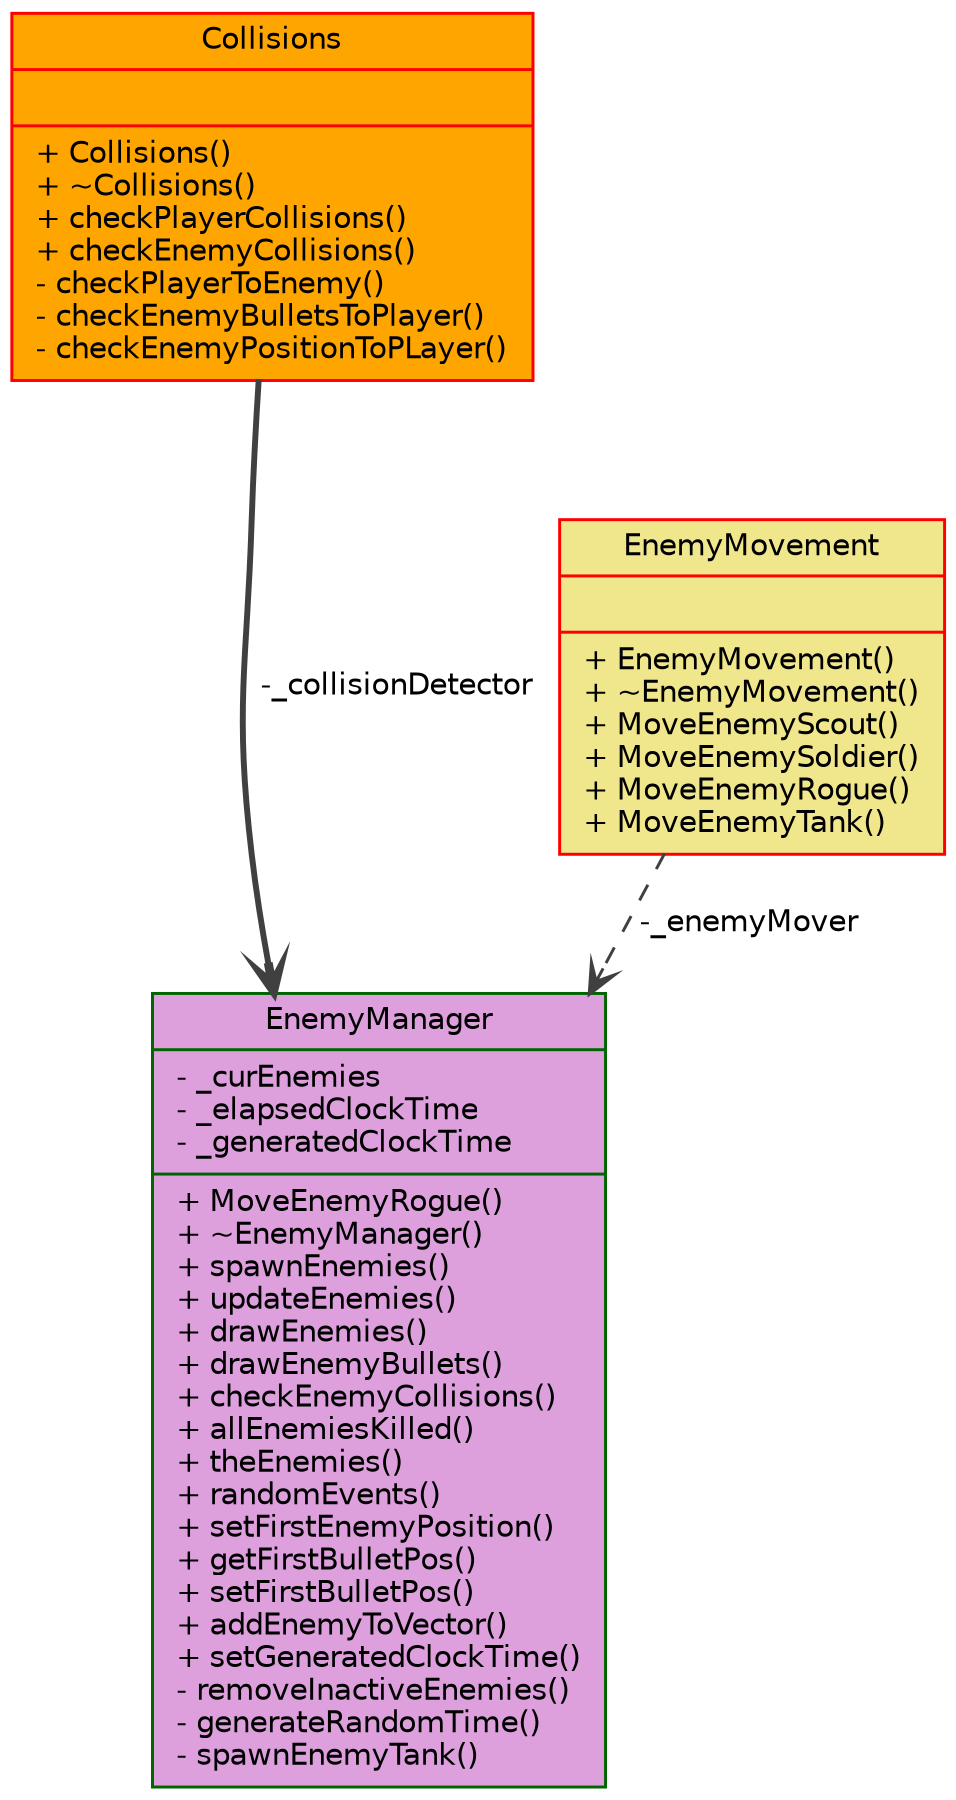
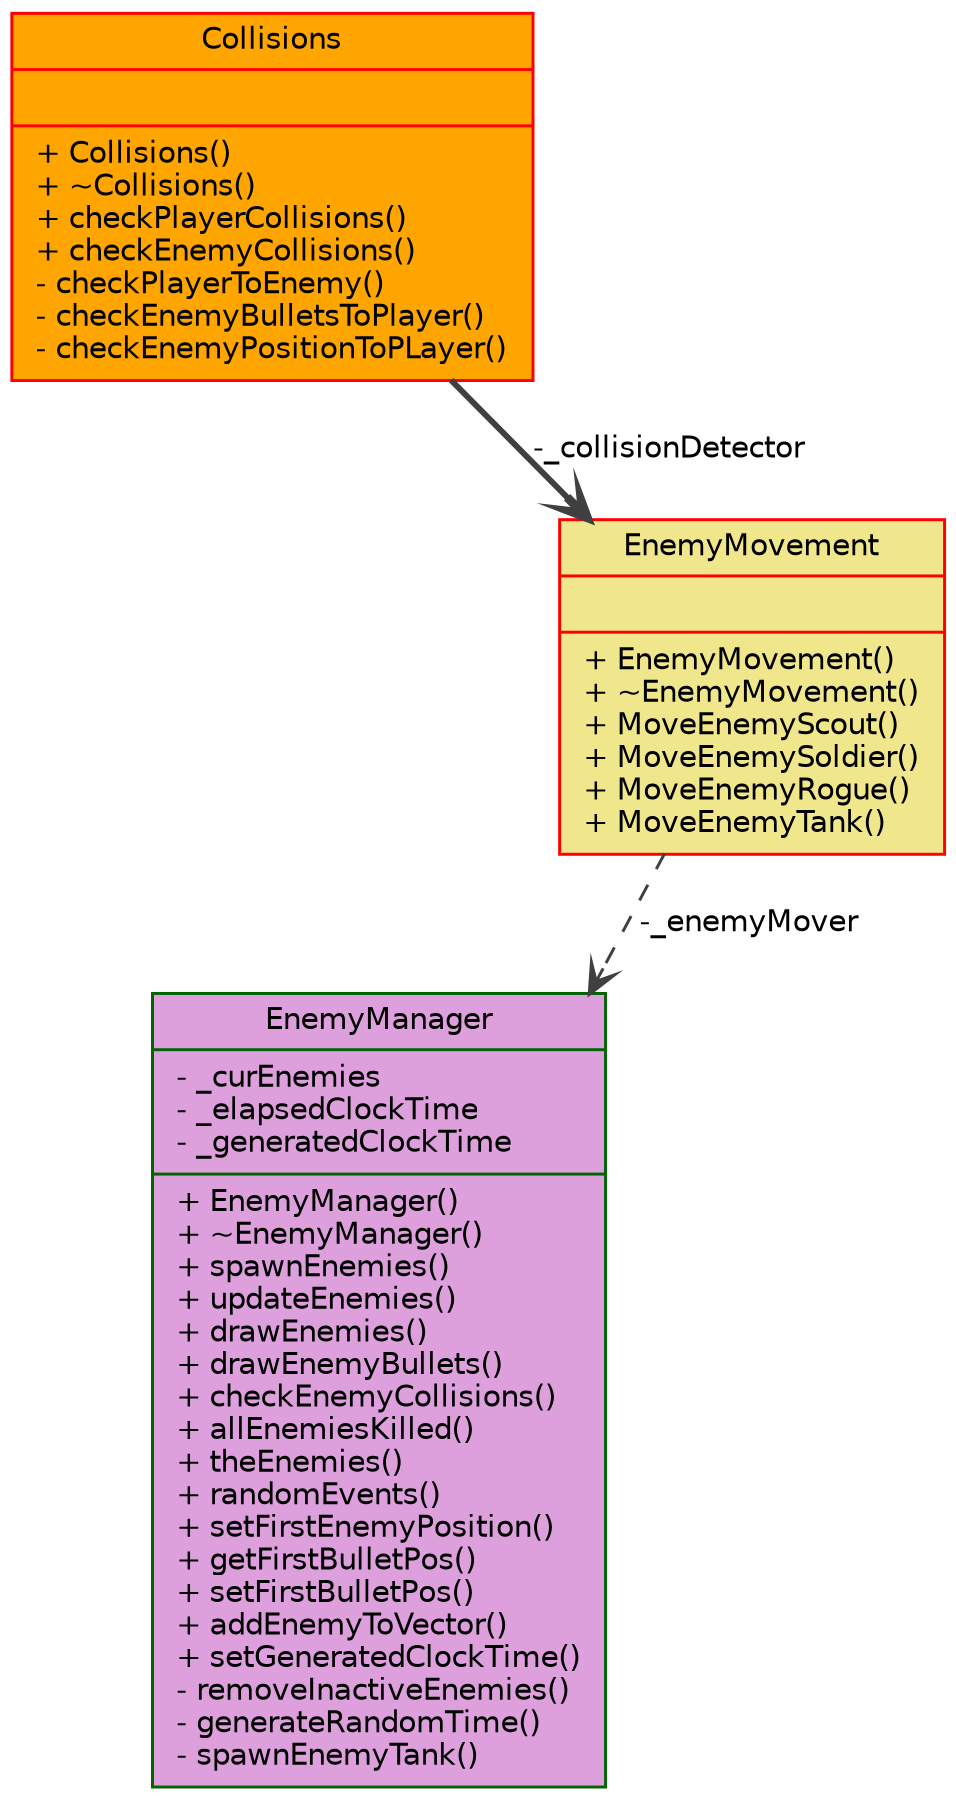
edge "Collisions" -> "EnemyManager": now "Collisions" -> "EnemyMovement"
node "EnemyManager": text "+ MoveEnemyRogue()" -> "+ EnemyManager()"
